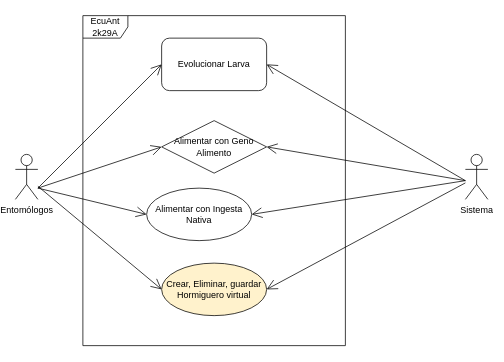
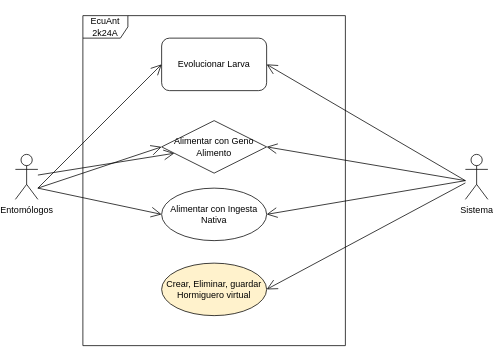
node "EcuAnt 2k29A": label "EcuAnt 2k29A" -> "EcuAnt 2k24A"
node "Alimentar con Ingesta Nativa": moved (199, 214) -> (214, 214)
edge "Entomólogos" -> "Crear, Eliminar, guardar Hormiguero virtual": now "Entomólogos" -> "Alimentar con Geno Alimento"
